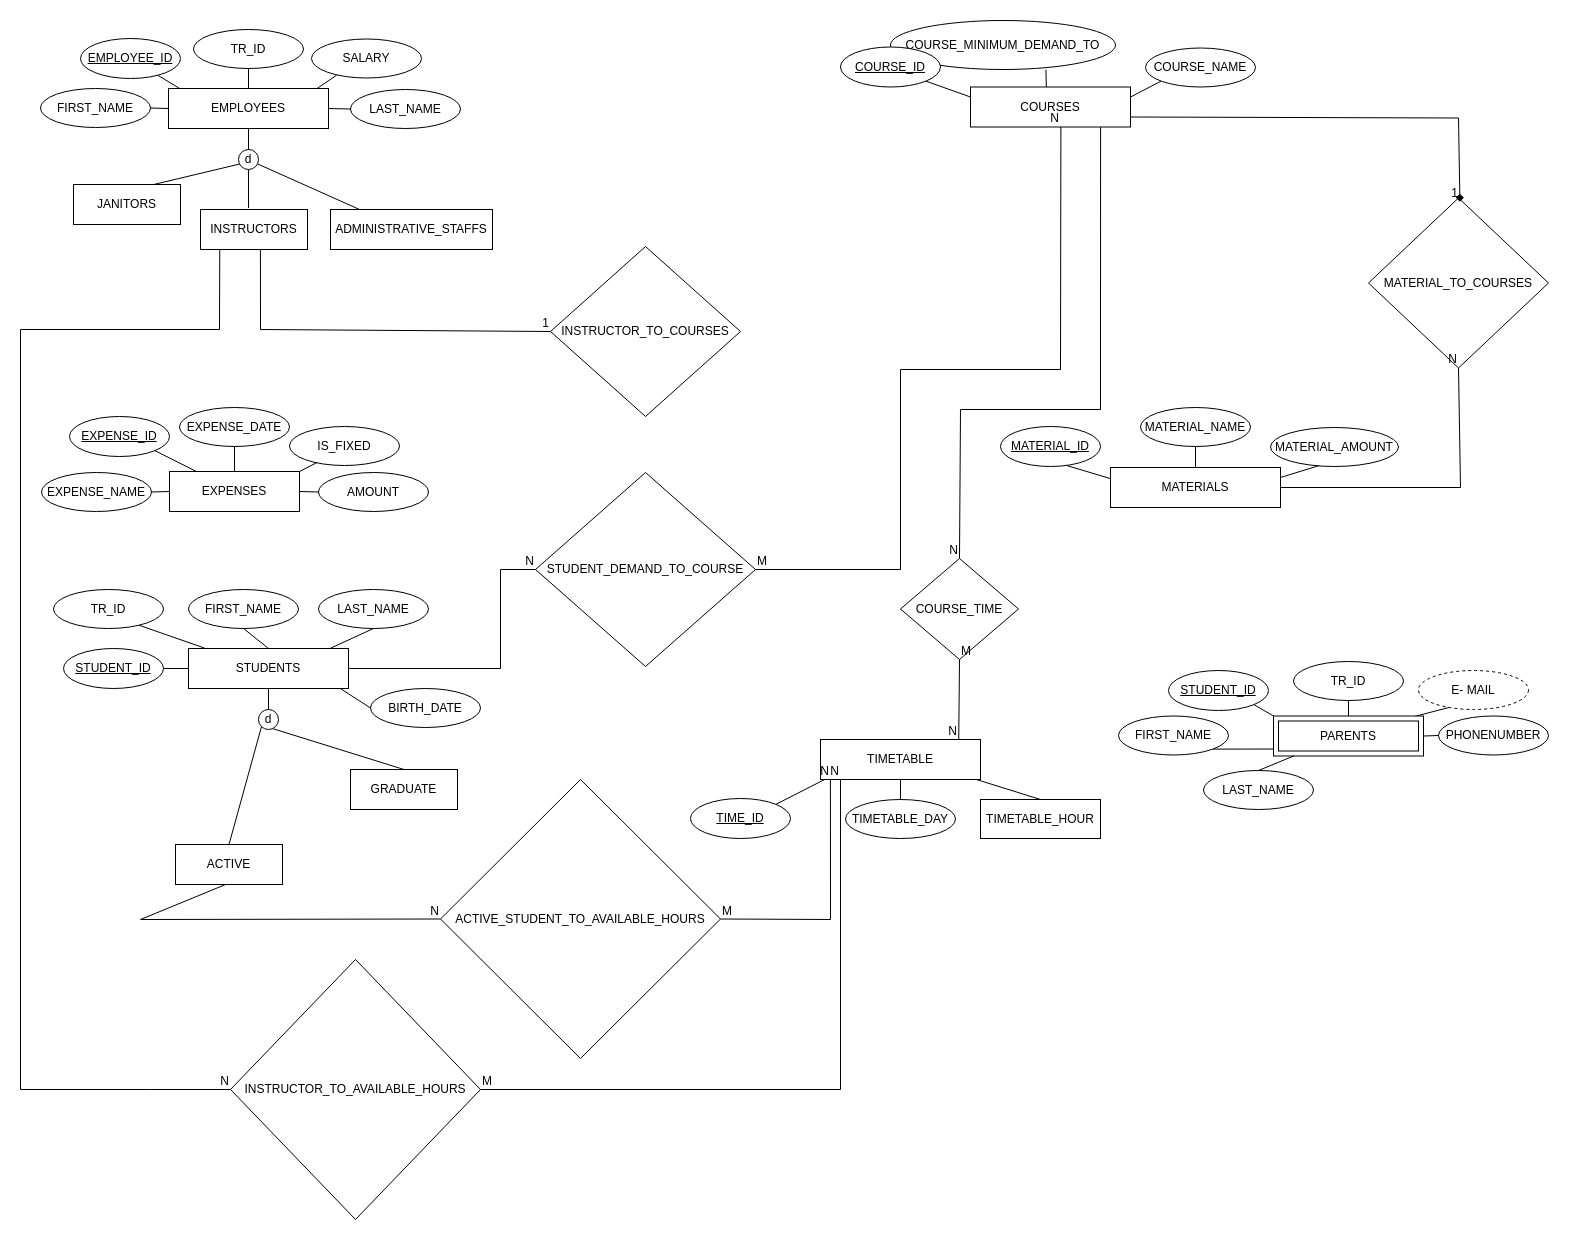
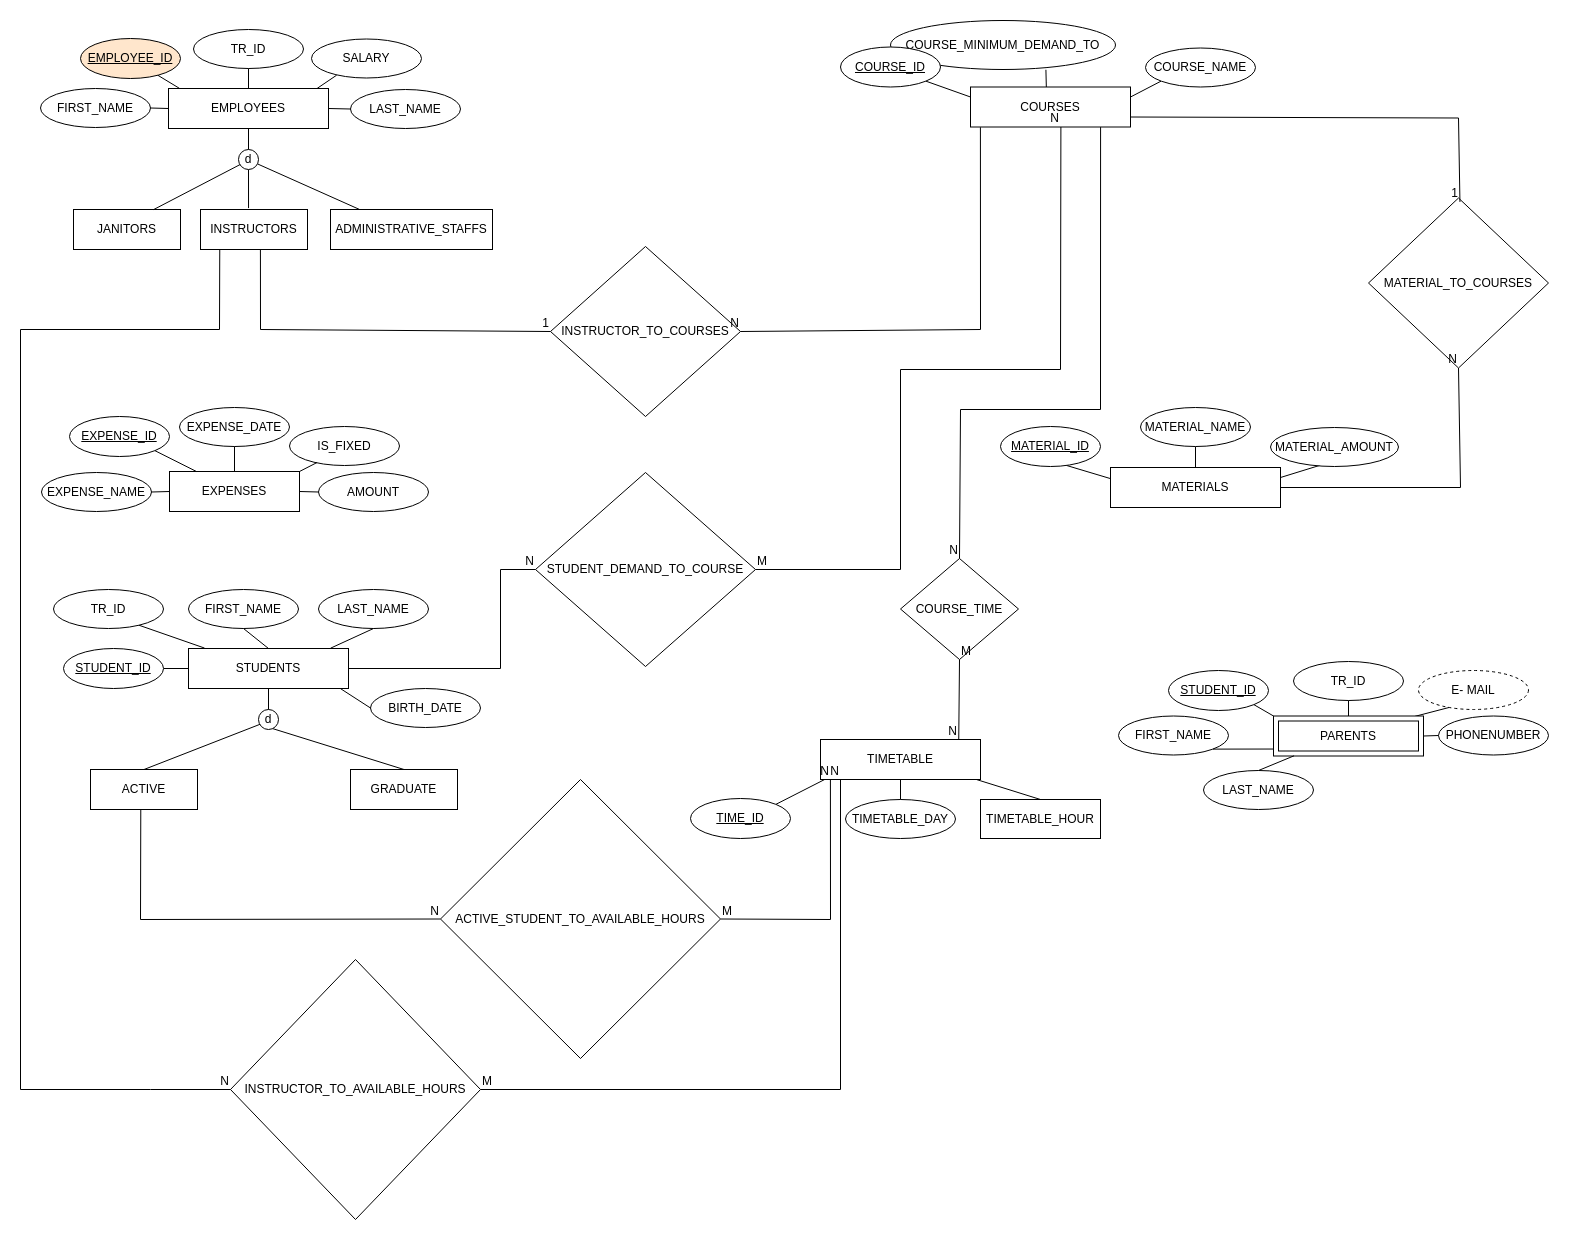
node "EMPLOYEE_ID": fillcolor #ffffff -> #ffe6cc
edge "COURSES" -> "MATERIAL_TO_COURSES": arrowhead diamond -> none
node "JANITORS": moved (127, 205) -> (127, 230)
edge "COURSES" -- "INSTRUCTOR_TO_COURSES": added, label "N"
node "ACTIVE": moved (229, 865) -> (144, 790)
